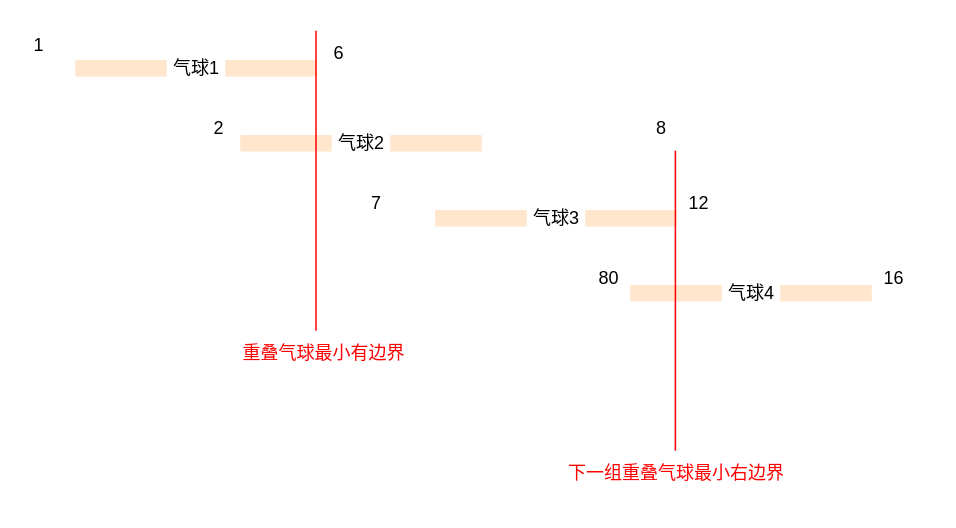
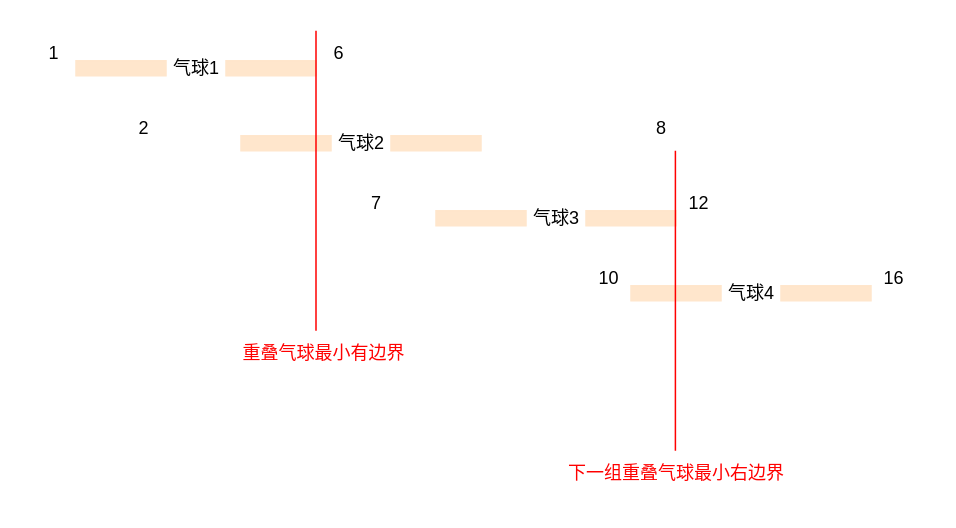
node "1": moved (38, 46) -> (53, 53)
node "2": moved (218, 128) -> (143, 128)
node "80": label "80" -> "10"
